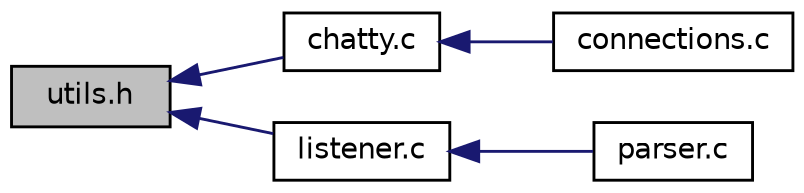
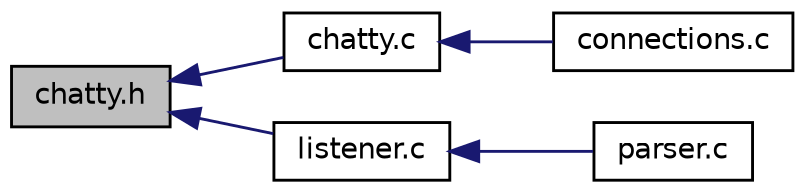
node "utils.h": label "utils.h" -> "chatty.h"
